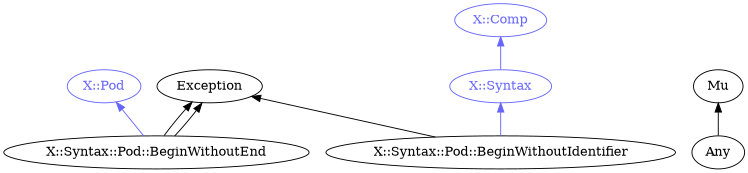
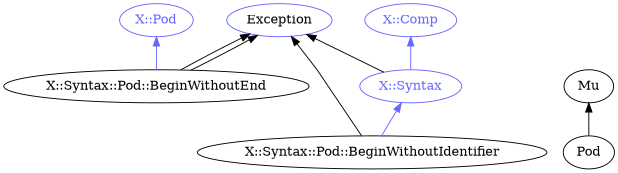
edge "X::Syntax" -> "Exception": added
node "Exception": color #000000 -> #6666ff
node "Any": label "Any" -> "Pod"
